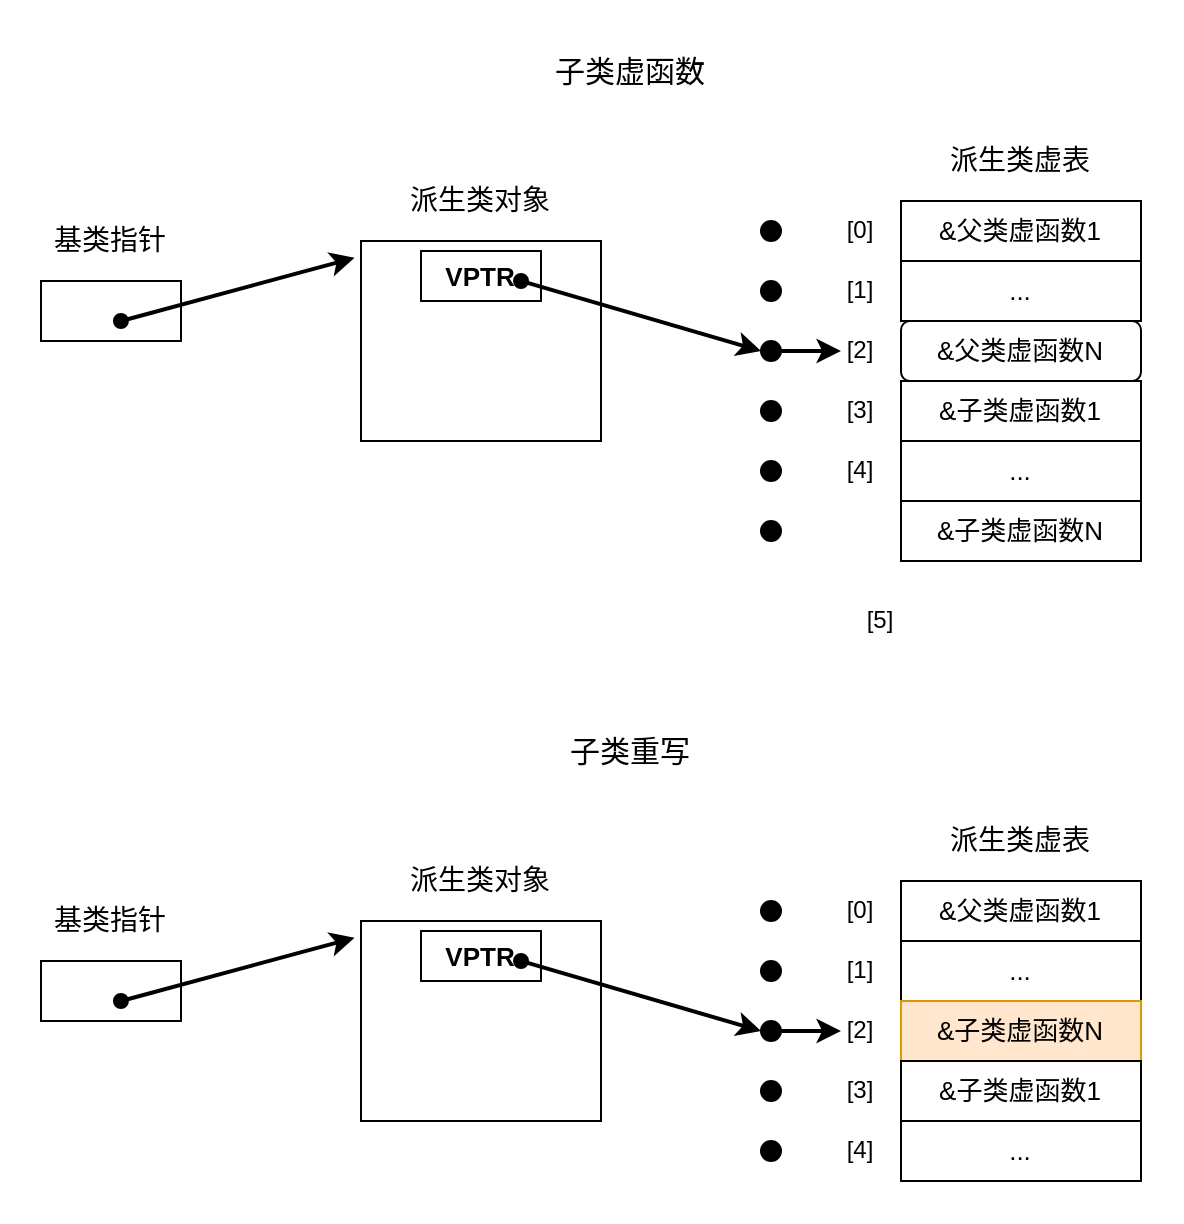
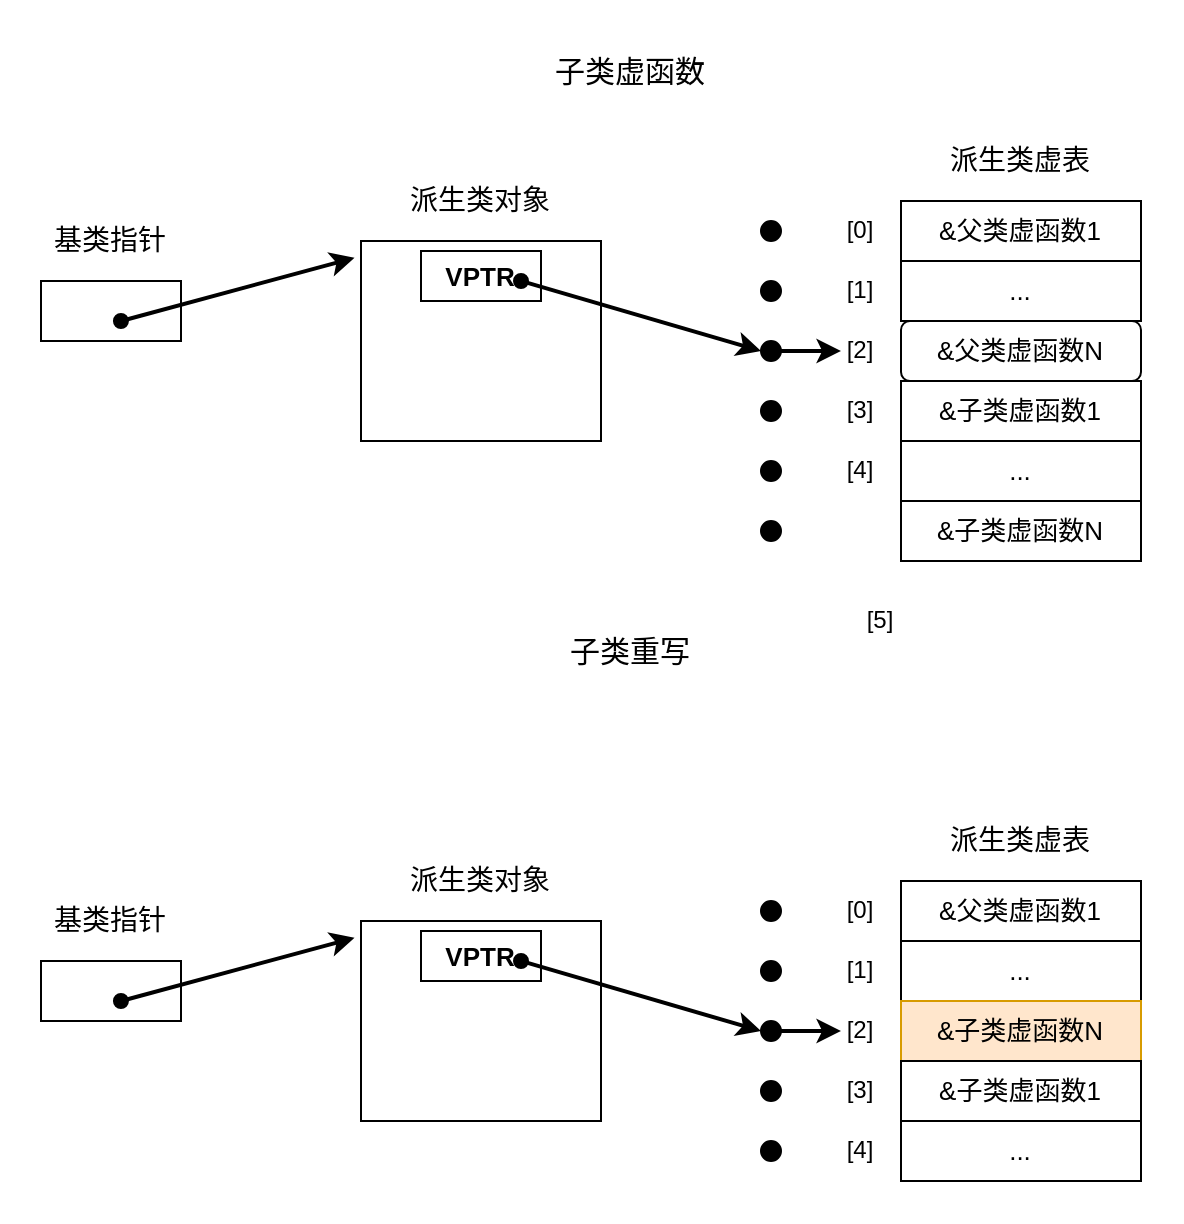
node "子类重写": moved (631, 751) -> (631, 651)
